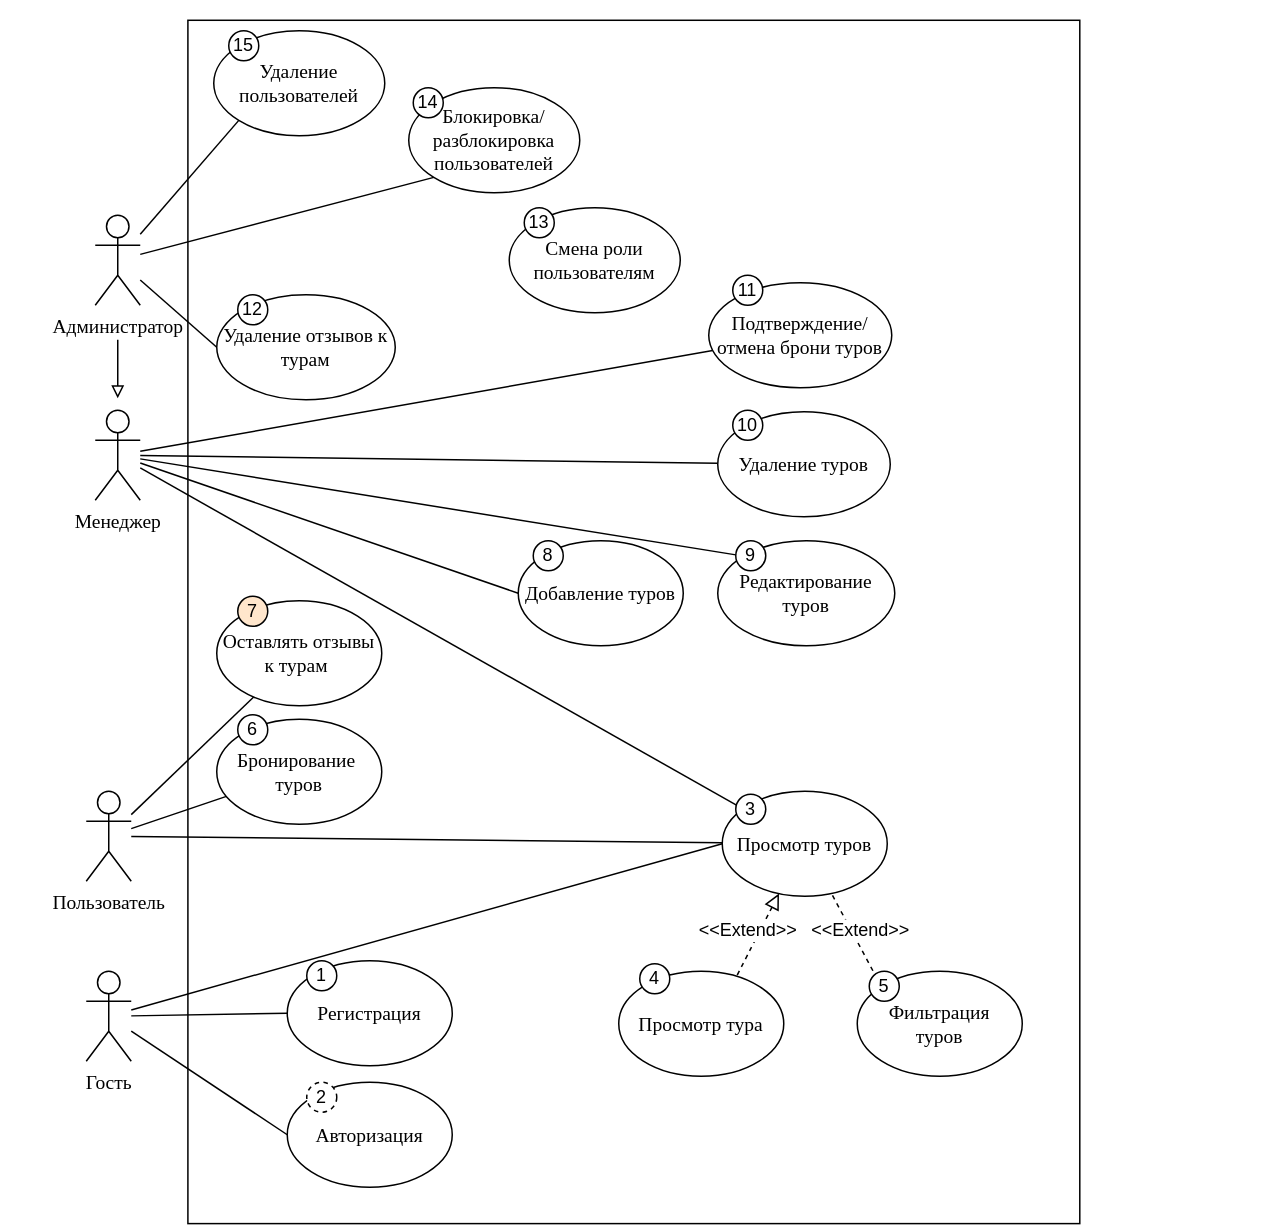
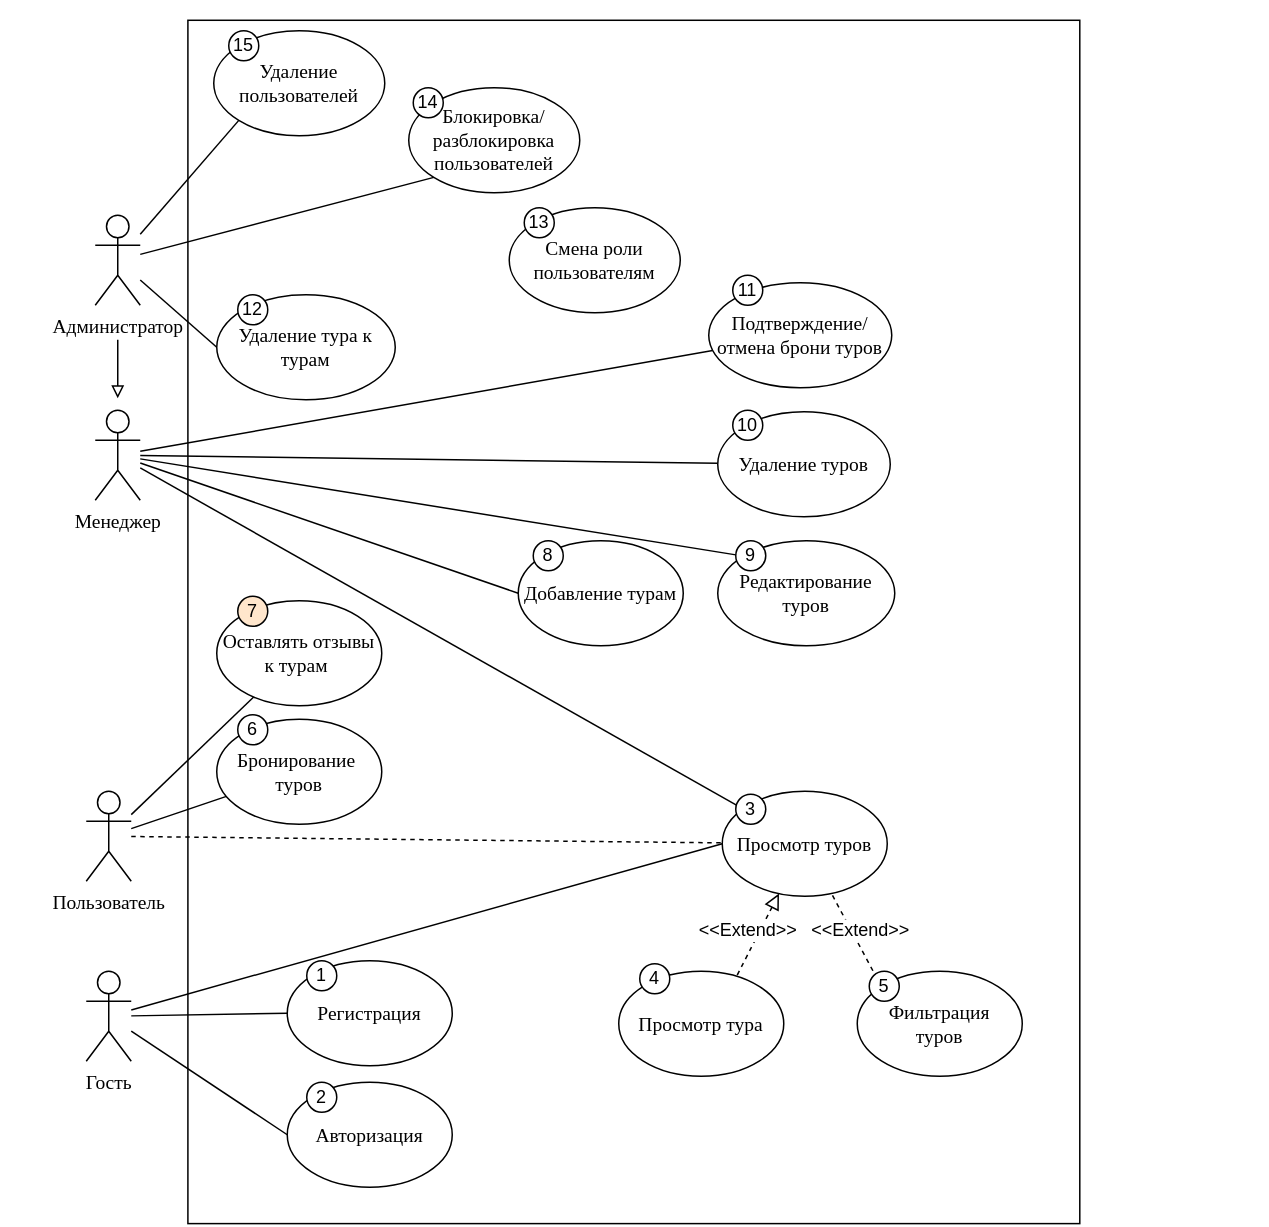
node "Удаление отзывов к турам": label "Удаление отзывов к турам" -> "Удаление тура к турам"
node "Добавление туров": label "Добавление туров" -> "Добавление турам"
edge "Пользователь" -- "Просмотр туров": style solid -> dashed
node "2": style dashed -> solid
